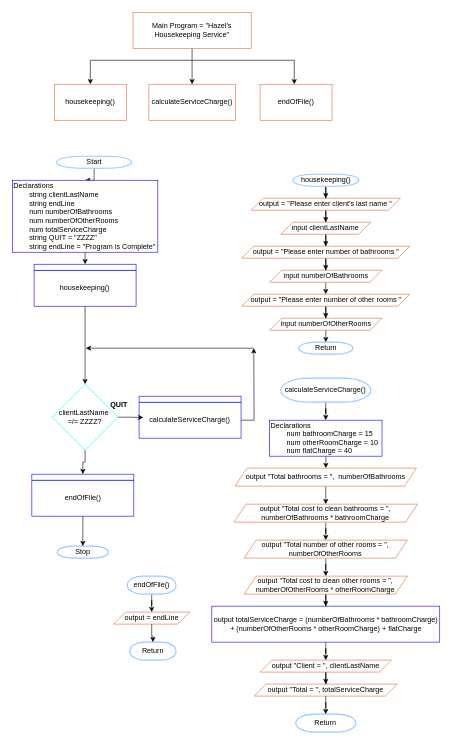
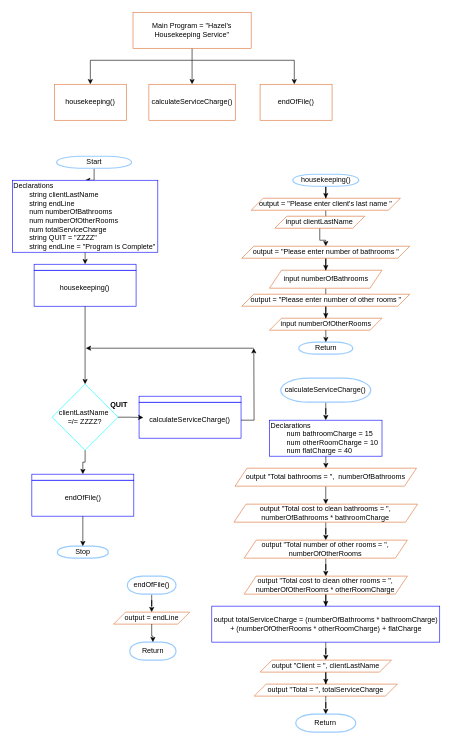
node "input clientLastName": moved (326, 228) -> (320, 222)
node "input numberOfBathrooms": size 113x12 -> 113x18
